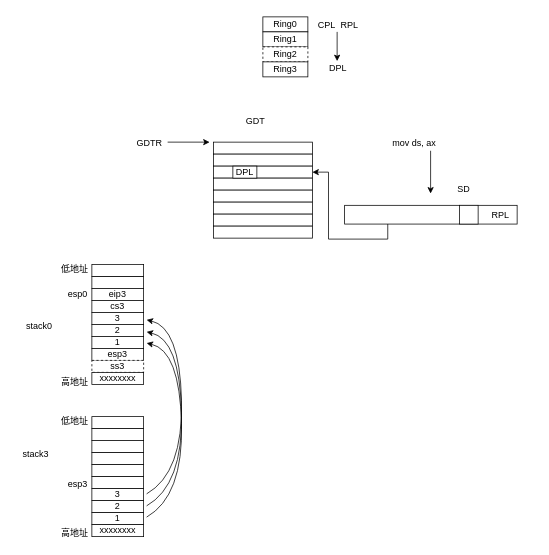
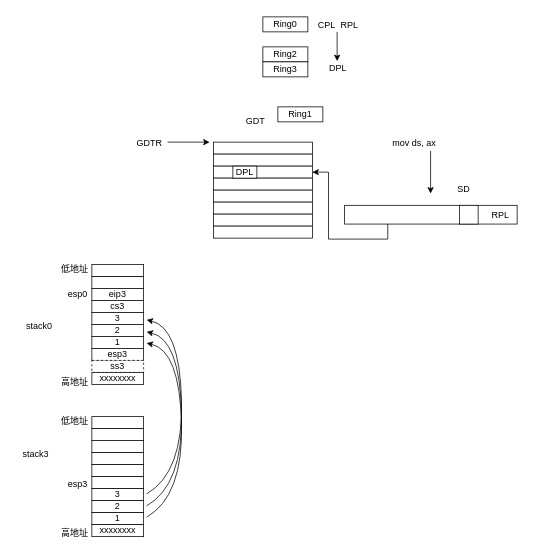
node "Ring1": moved (285, 39) -> (300, 114)
node "Ring2": style dashed -> solid
